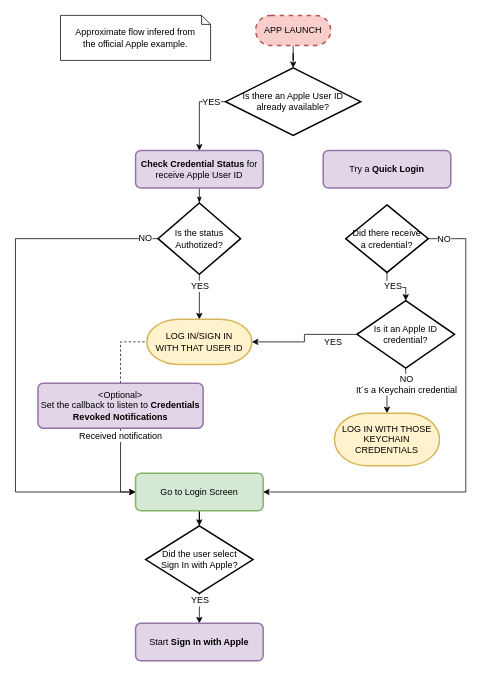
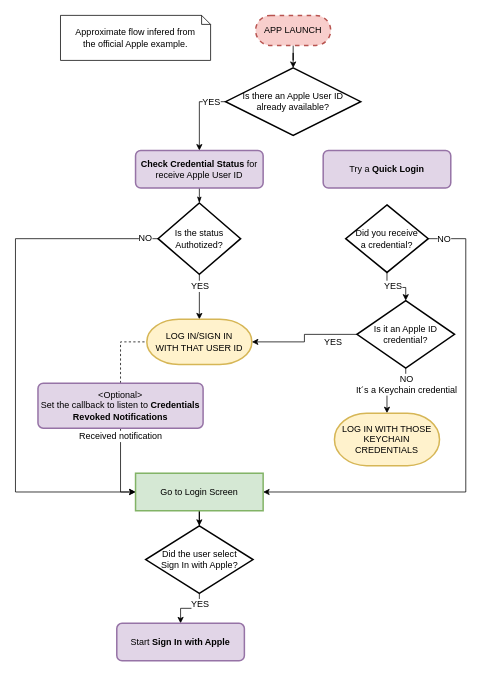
node "Did there receive a credential?": label "Did there receive a credential?" -> "Did you receive a credential?"
node "Go to Login Screen": shape rounded rectangle -> rectangle
node "Start Sign In with Apple": moved (199, 642) -> (180, 642)
